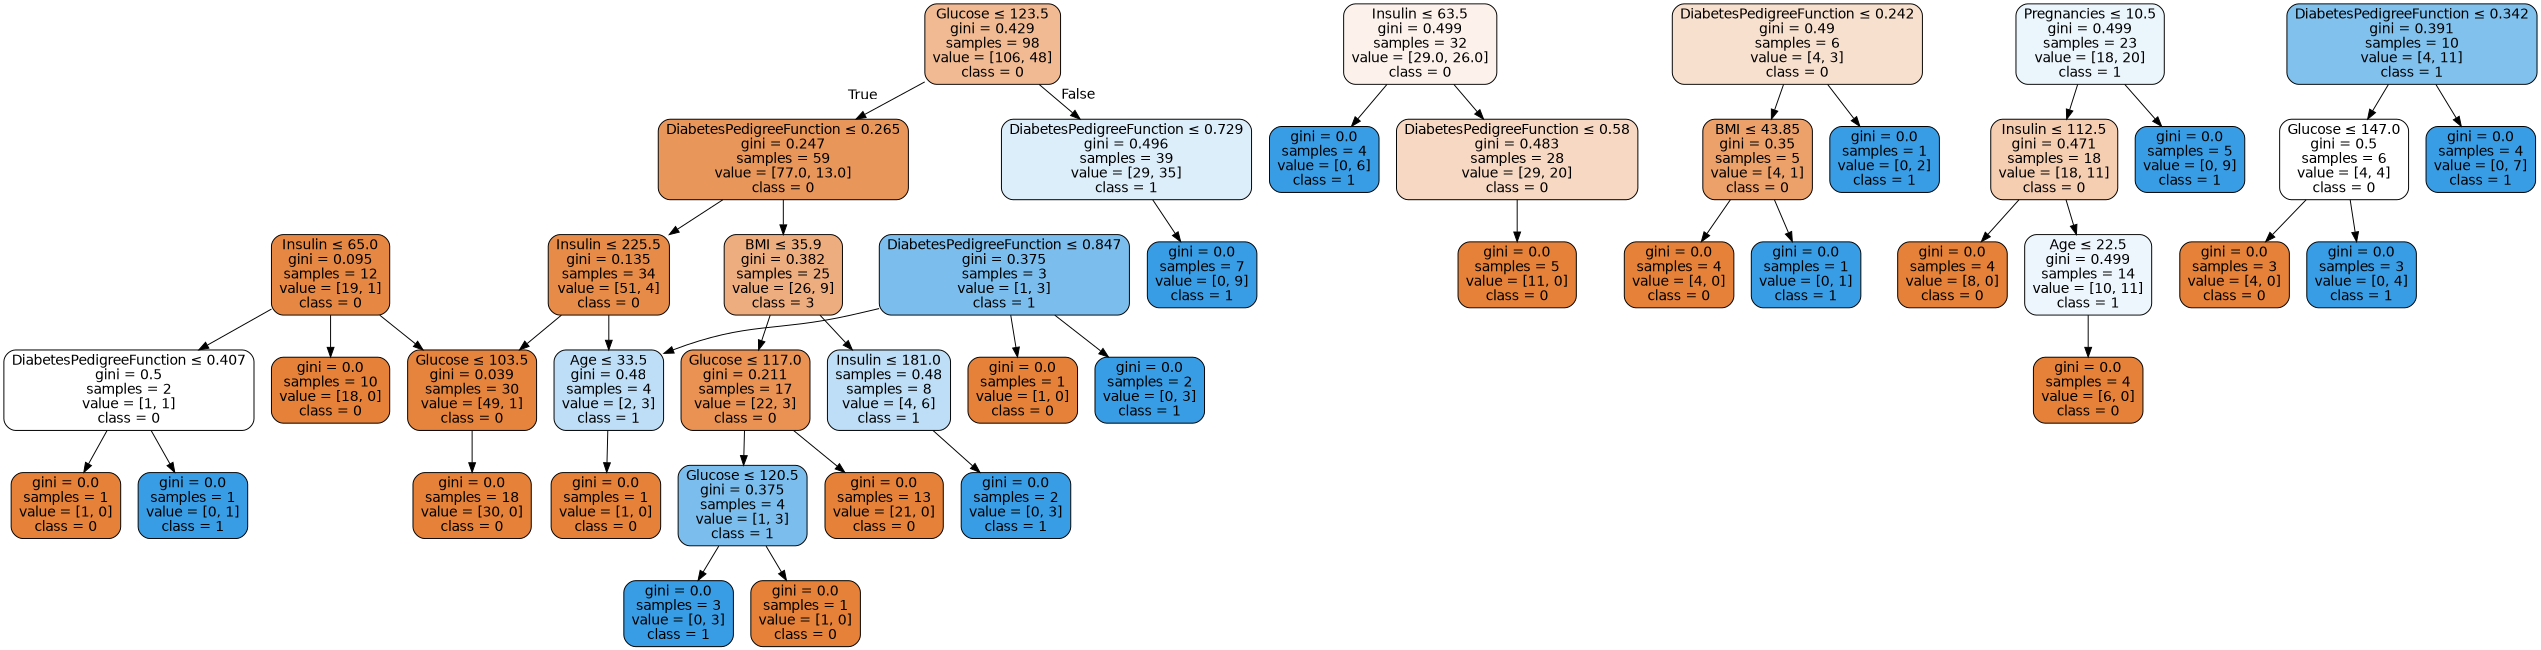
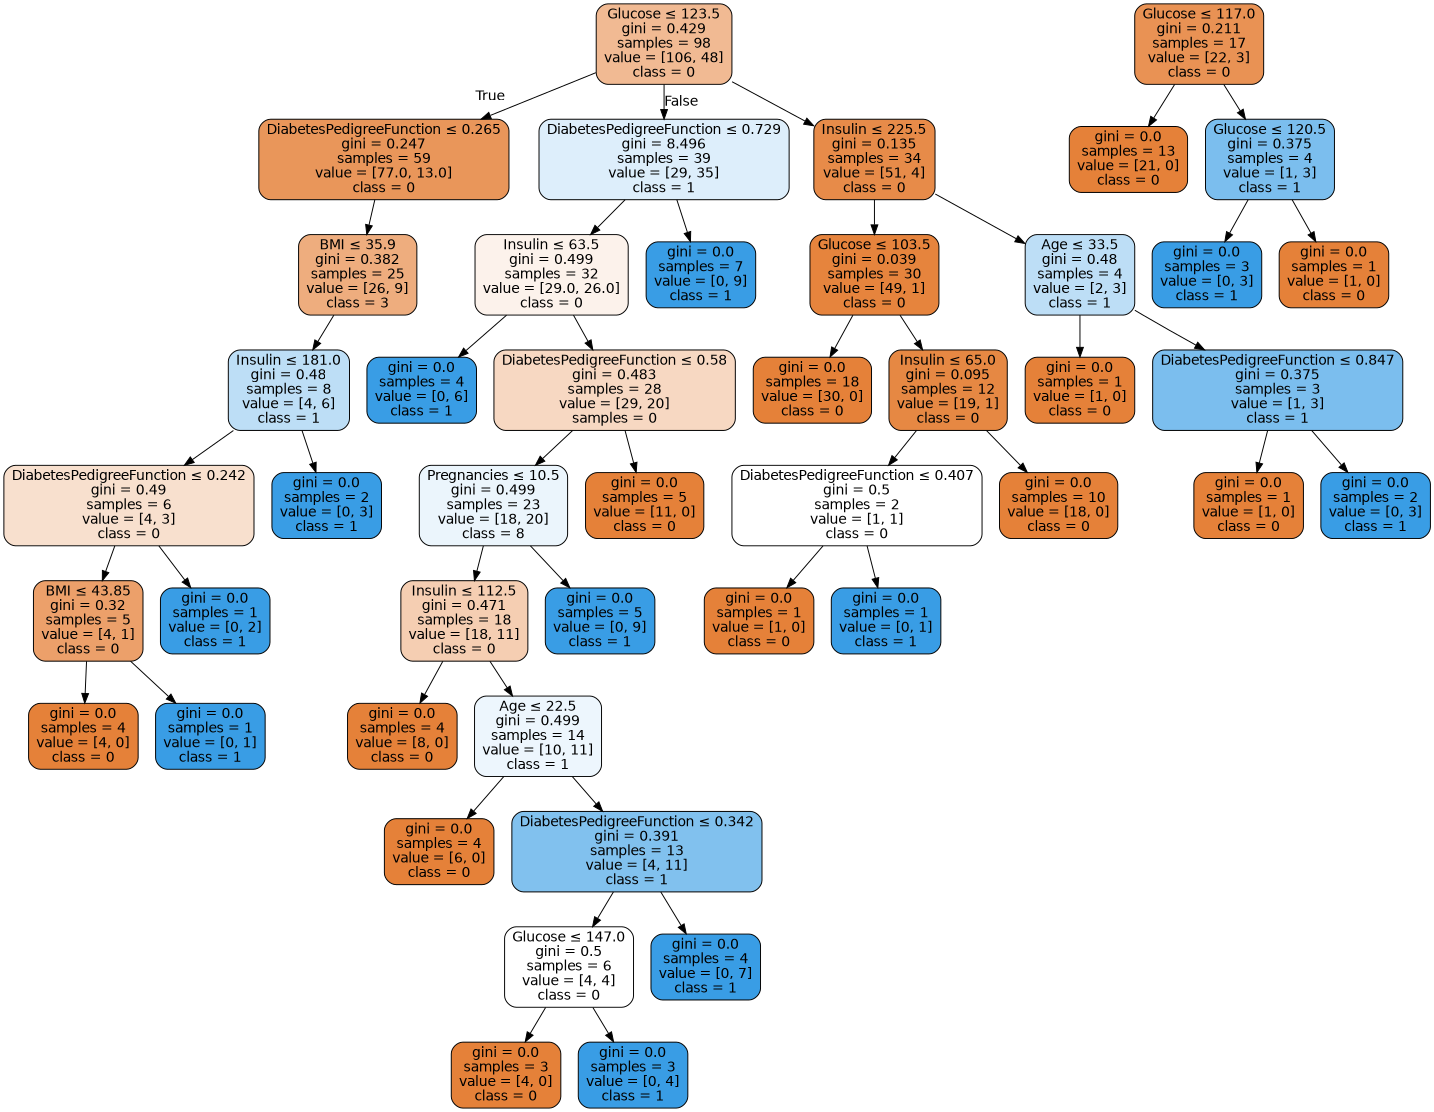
node "DiabetesPedigreeFunction ≤ 0.342": text "samples = 10" -> "samples = 13"
node "Pregnancies ≤ 10.5": text "class = 1" -> "class = 8"
node "DiabetesPedigreeFunction ≤ 0.729": text "gini = 0.496" -> "gini = 8.496"
node "BMI ≤ 43.85": text "gini = 0.35" -> "gini = 0.32"
node "DiabetesPedigreeFunction ≤ 0.58": text "class = 0" -> "samples = 0"
edge "DiabetesPedigreeFunction ≤ 0.729" -> "Insulin ≤ 63.5": added
edge "DiabetesPedigreeFunction ≤ 0.265" -> "Insulin ≤ 225.5": now "Glucose ≤ 123.5" -> "Insulin ≤ 225.5"
edge "BMI ≤ 35.9" -> "Glucose ≤ 117.0": removed
edge "DiabetesPedigreeFunction ≤ 0.847" -> "Age ≤ 33.5": reversed
edge "Insulin ≤ 65.0" -> "Glucose ≤ 103.5": reversed
node "Insulin ≤ 181.0": text "samples = 0.48" -> "gini = 0.48"
edge "Insulin ≤ 181.0" -> "DiabetesPedigreeFunction ≤ 0.242": added
edge "DiabetesPedigreeFunction ≤ 0.58" -> "Pregnancies ≤ 10.5": added
edge "Age ≤ 22.5" -> "DiabetesPedigreeFunction ≤ 0.342": added
